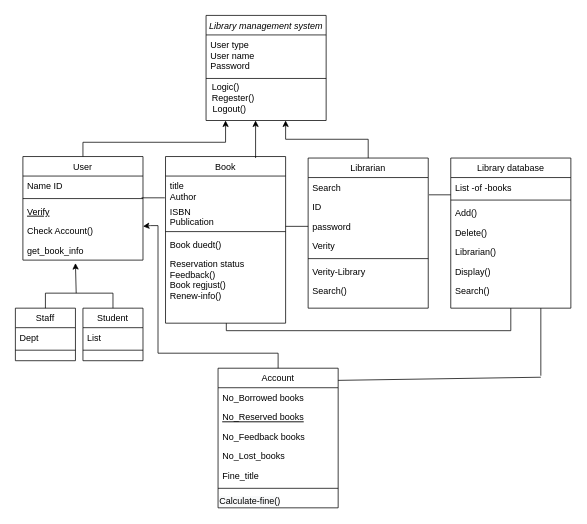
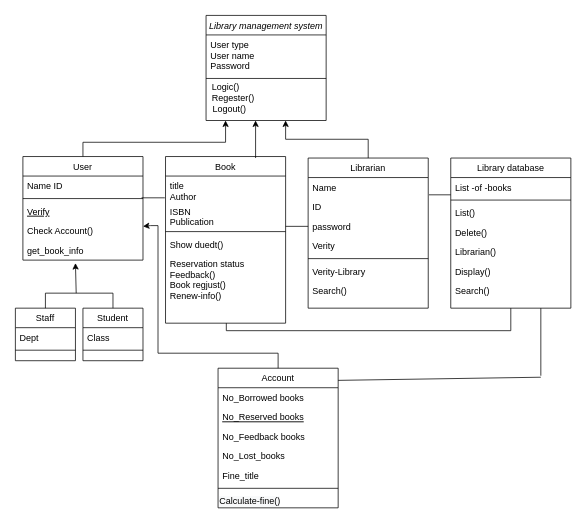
node "Search": label "Search" -> "Name"
node "Add()": label "Add()" -> "List()"
node "Book duedt()": label "Book duedt()" -> "Show duedt()"
node "List": label "List" -> "Class"
